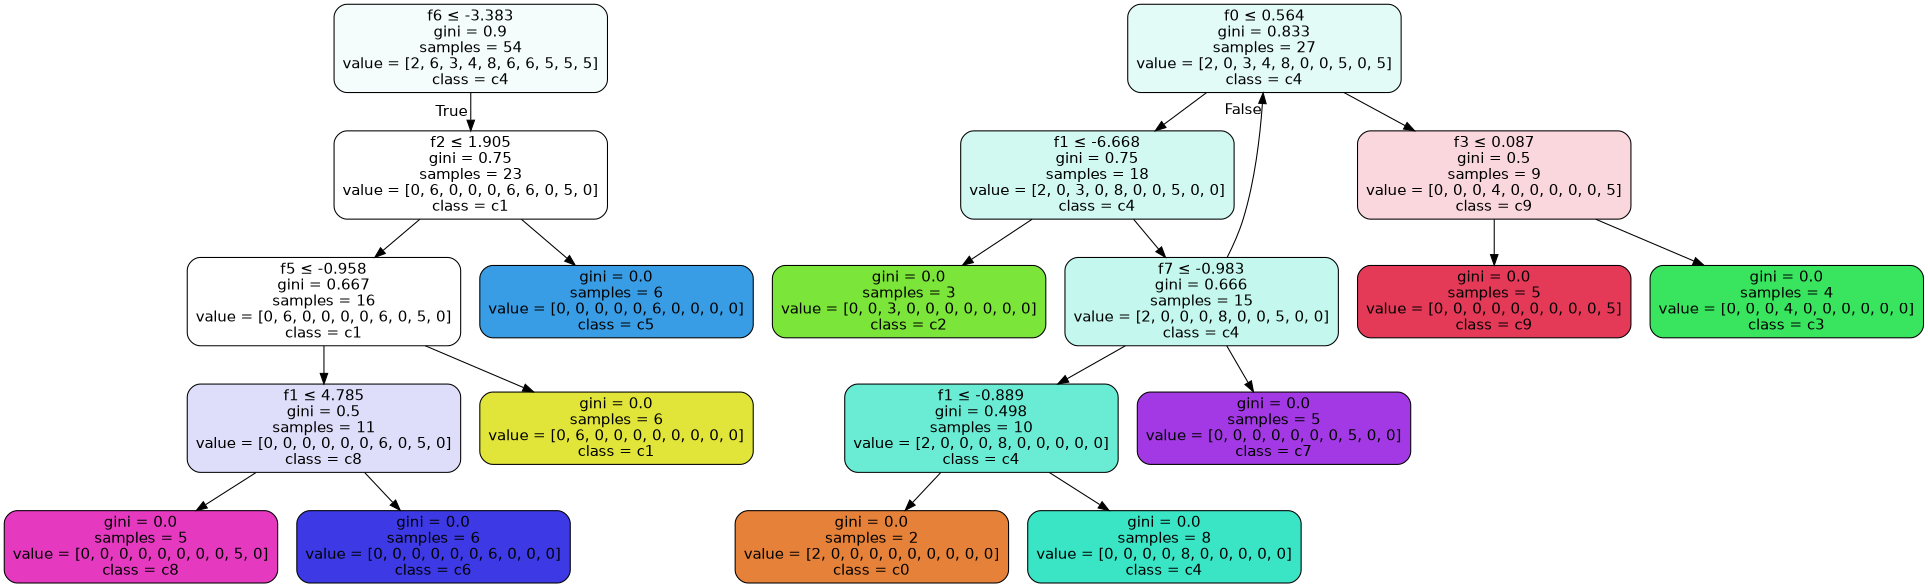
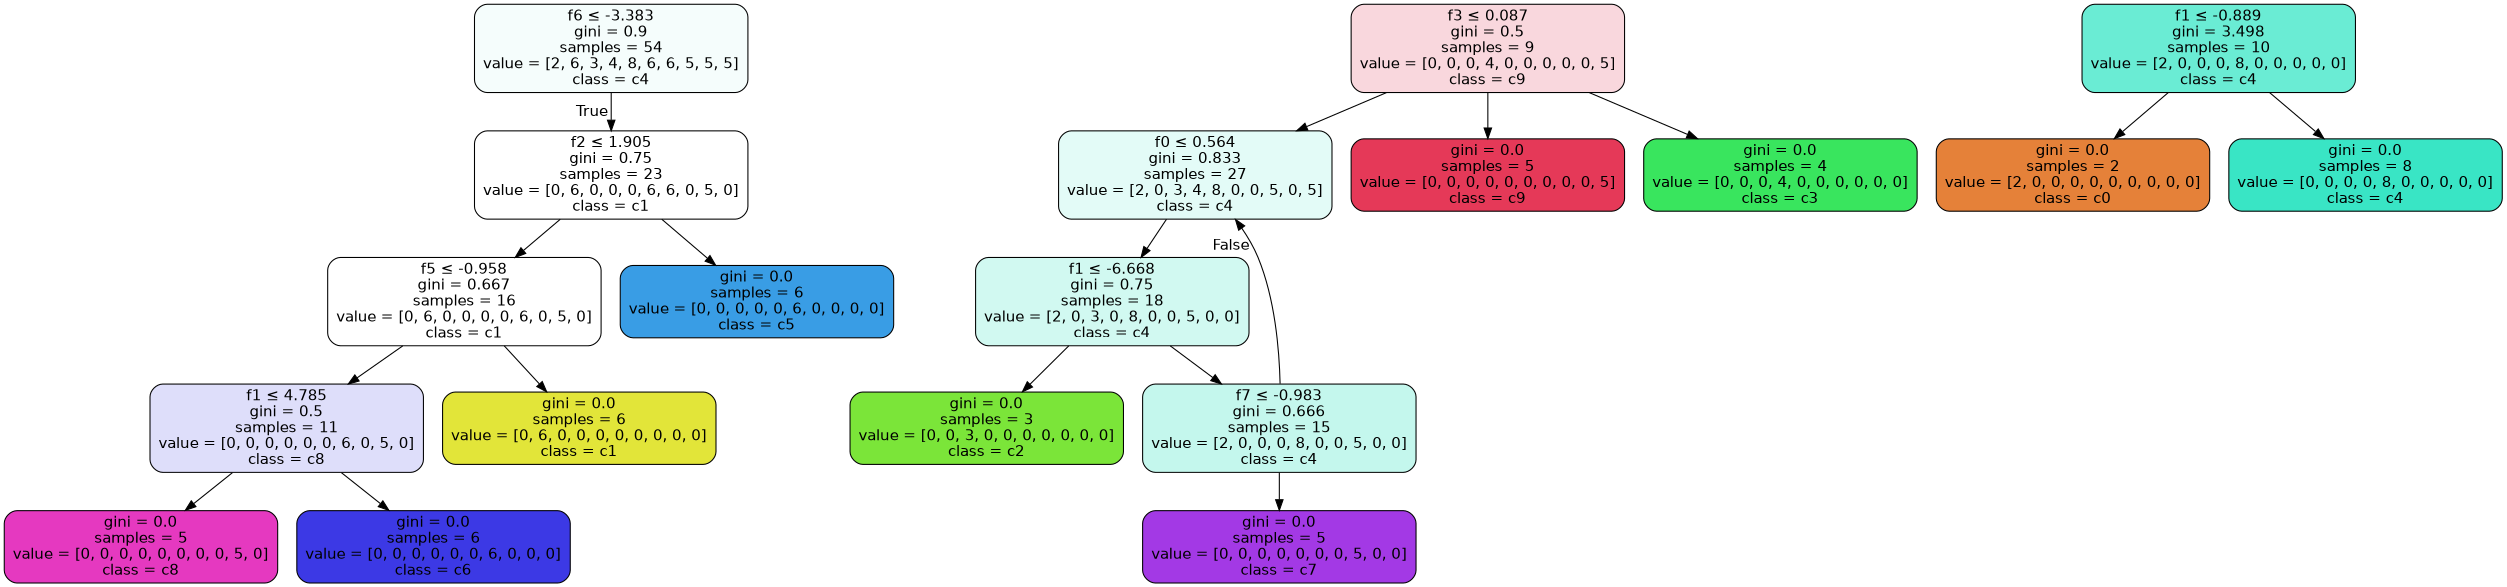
edge "f0 ≤ 0.564" -> "f3 ≤ 0.087": reversed
edge "f7 ≤ -0.983" -> "f1 ≤ -0.889": removed
node "f1 ≤ -0.889": text "gini = 0.498" -> "gini = 3.498"
